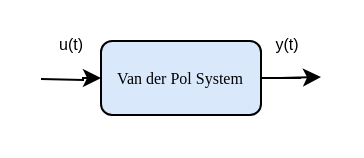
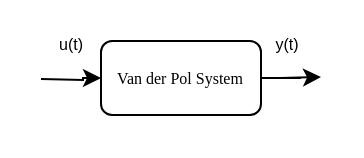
node "Van der Pol System": fillcolor #dae8fc -> #ffffff
